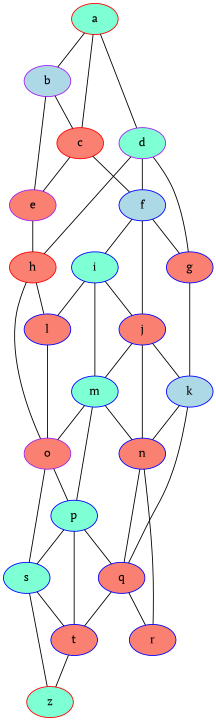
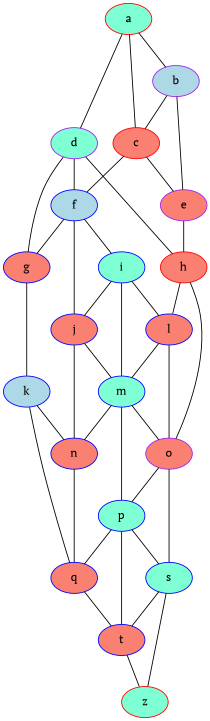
edge "l" -- "m": added
edge "j" -- "k": removed
node "r": removed
